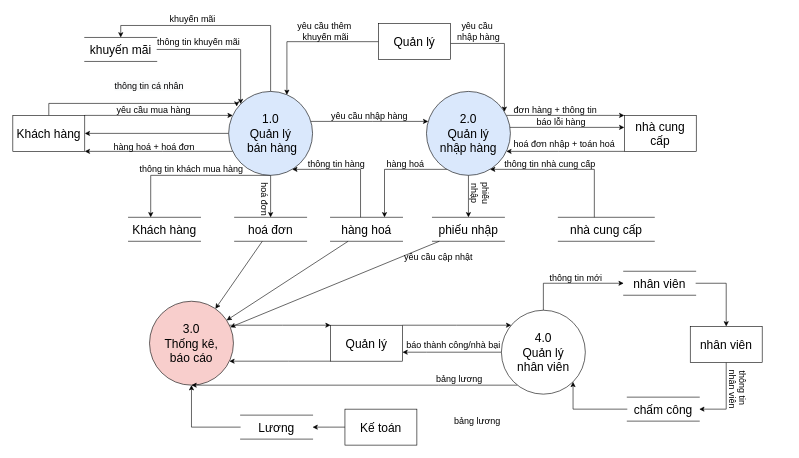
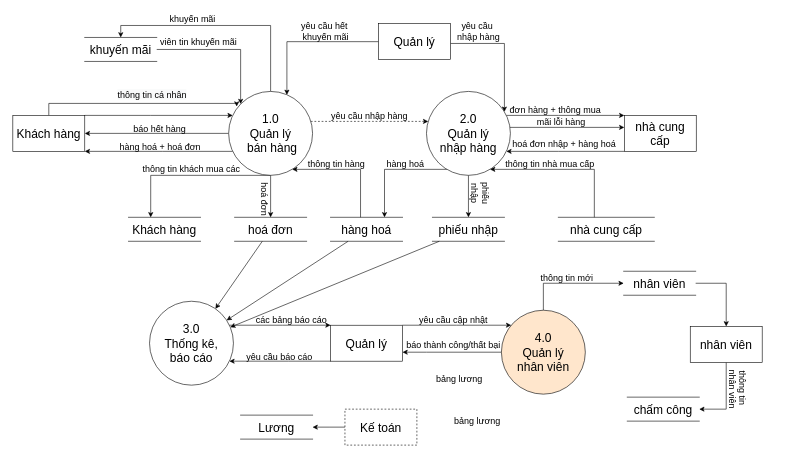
node "yêu cầu thêm khuyến mãi": label "yêu cầu thêm khuyến mãi" -> "yêu cầu hết khuyến mãi"
node "thông tin khuyến mãi": label "thông tin khuyến mãi" -> "viên tin khuyến mãi"
node "thông tin cá nhân": moved (150, 86) -> (153, 95)
node "yêu cầu mua hàng": removed
node "đơn hàng + thông tin": label "đơn hàng + thông tin" -> "đơn hàng + thông mua"
edge "1.0 Quản lý bán hàng" -> "2.0 Quản lý nhập hàng": style solid -> dashed
node "báo lỗi hàng": label "báo lỗi hàng" -> "mãi lỗi hàng"
node "báo hết hàng": added
node "1.0 Quản lý bán hàng": fillcolor #dae8fc -> #ffffff
node "2.0 Quản lý nhập hàng": fillcolor #dae8fc -> #ffffff
node "hoá đơn nhập + toán hoá": label "hoá đơn nhập + toán hoá" -> "hoá đơn nhập + hàng hoá"
node "hàng hoá + hoá đơn": moved (154, 147) -> (160, 147)
node "thông tin nhà cung cấp": label "thông tin nhà cung cấp" -> "thông tin nhà mua cấp"
node "thông tin khách mua hàng": label "thông tin khách mua hàng" -> "thông tin khách mua các"
node "yêu cầu cập nhật": moved (438, 257) -> (453, 320)
node "thông tin mới": moved (576, 278) -> (567, 278)
node "các bảng báo cáo": added
node "3.0 Thống kê, báo cáo": fillcolor #f8cecc -> #ffffff
node "báo thành công/nhà bại": label "báo thành công/nhà bại" -> "báo thành công/thất bại"
node "4.0 Quản lý nhân viên": fillcolor #ffffff -> #ffe6cc
node "yêu cầu báo cáo": added
edge "4.0 Quản lý nhân viên" -> "3.0 Thống kê, báo cáo": removed
edge "chấm công" -> "4.0 Quản lý nhân viên": removed
edge "Lương" -> "3.0 Thống kê, báo cáo": removed
node "Kế toán": style solid -> dashed
